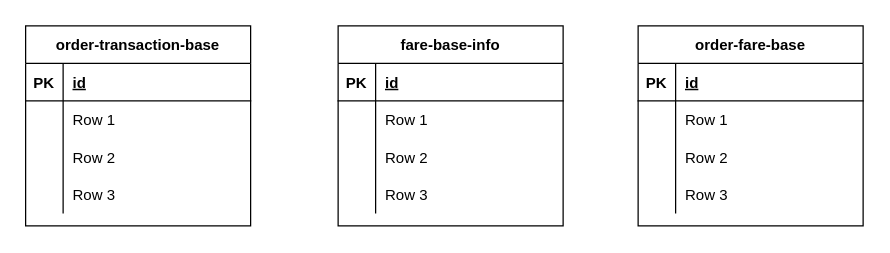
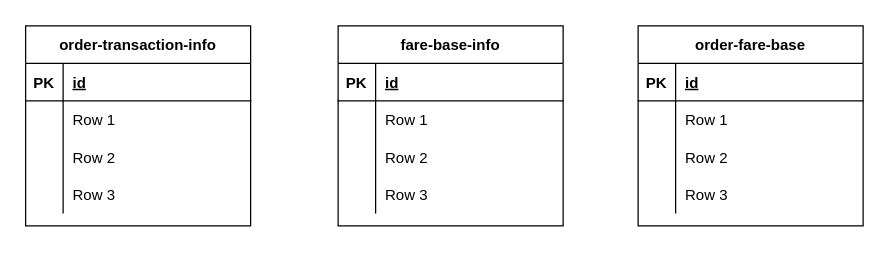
node "order-transaction-base": label "order-transaction-base" -> "order-transaction-info"
